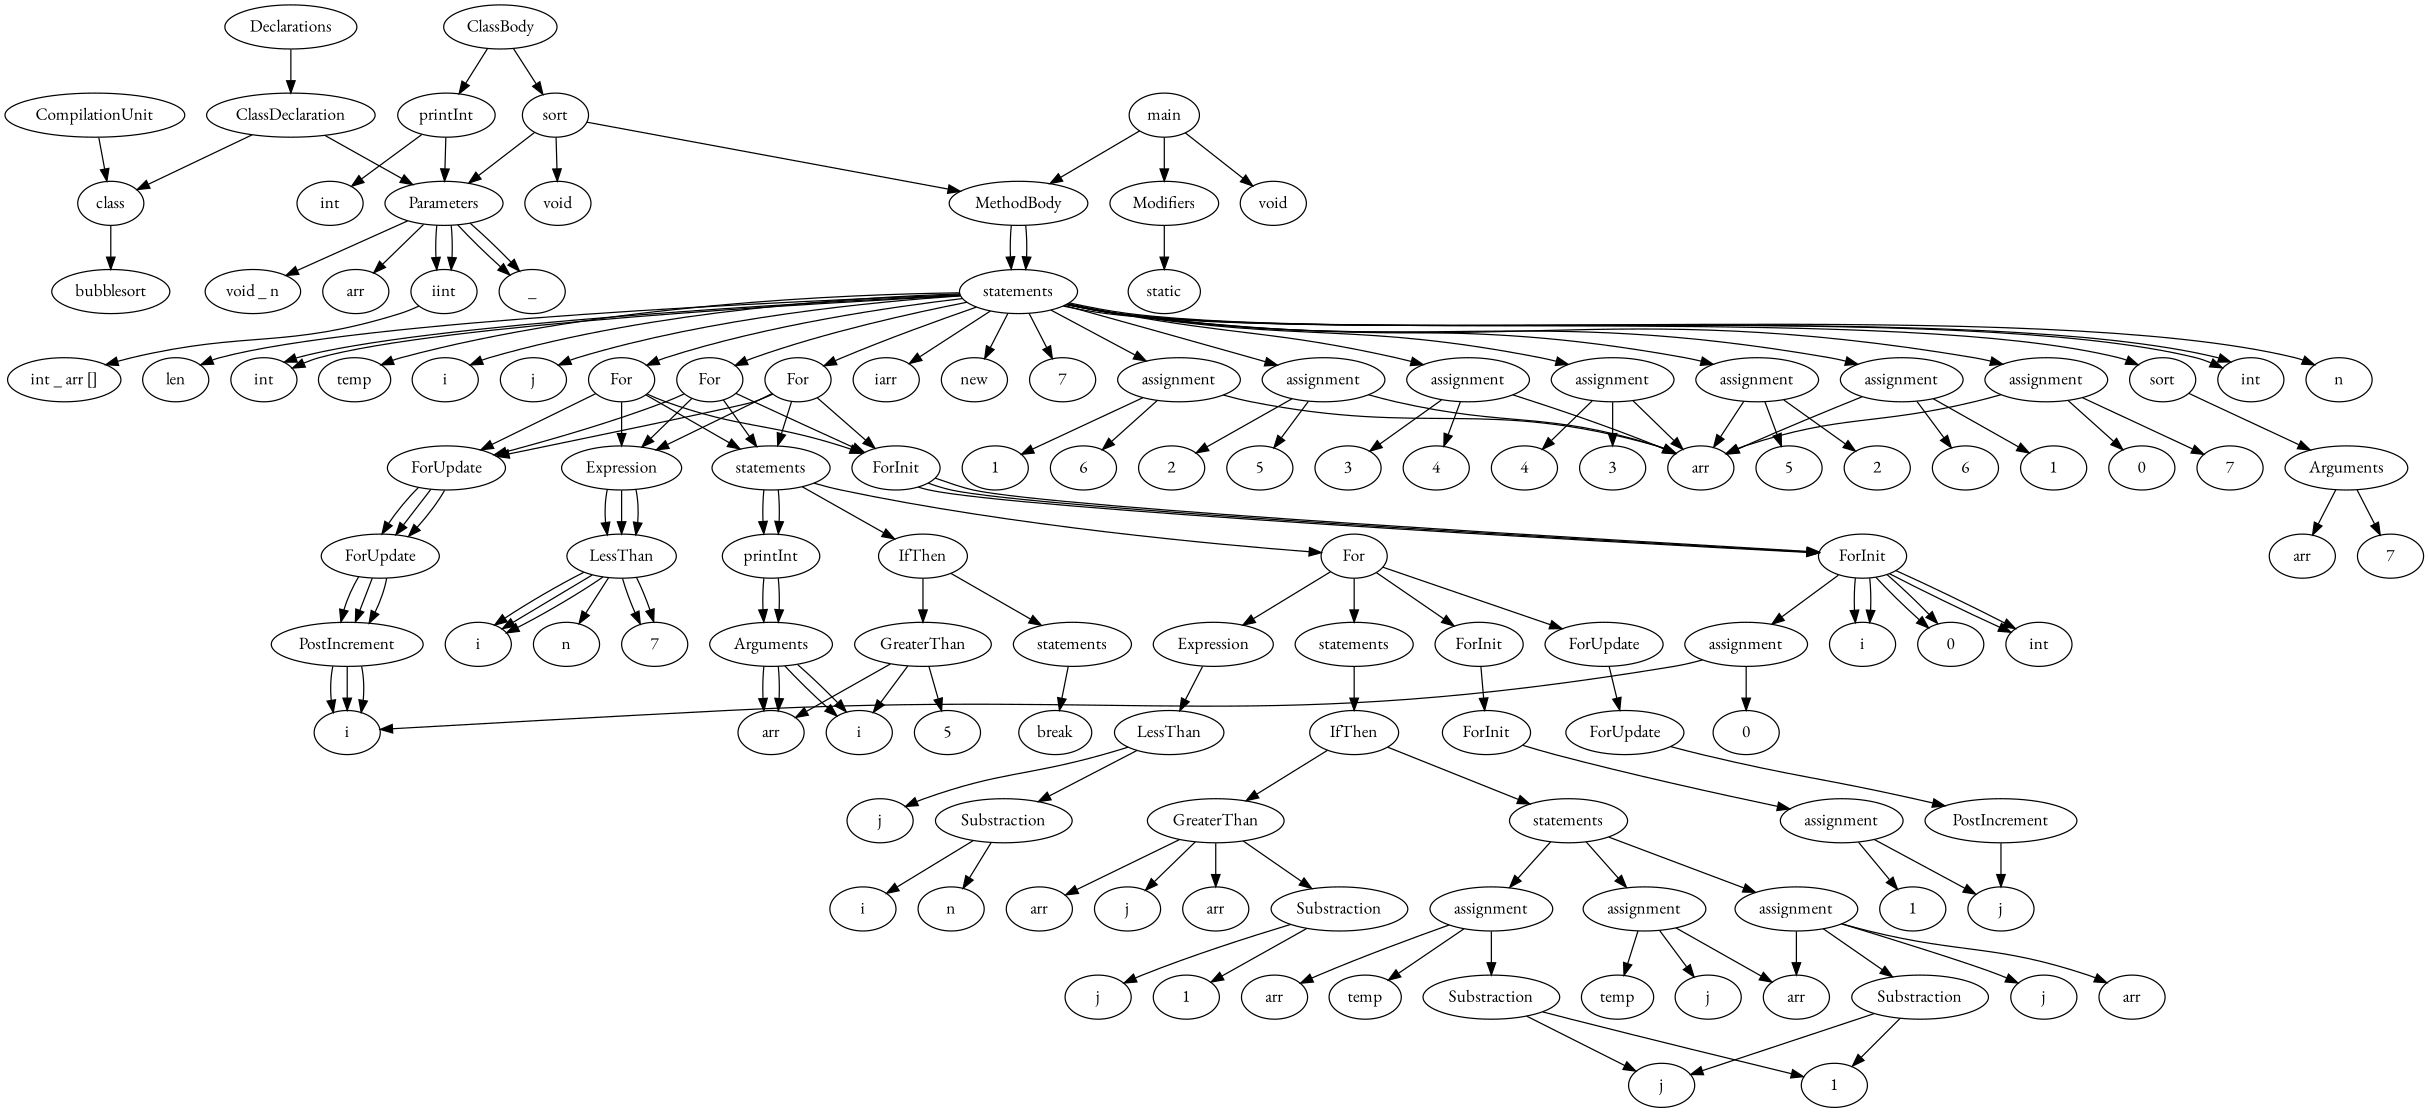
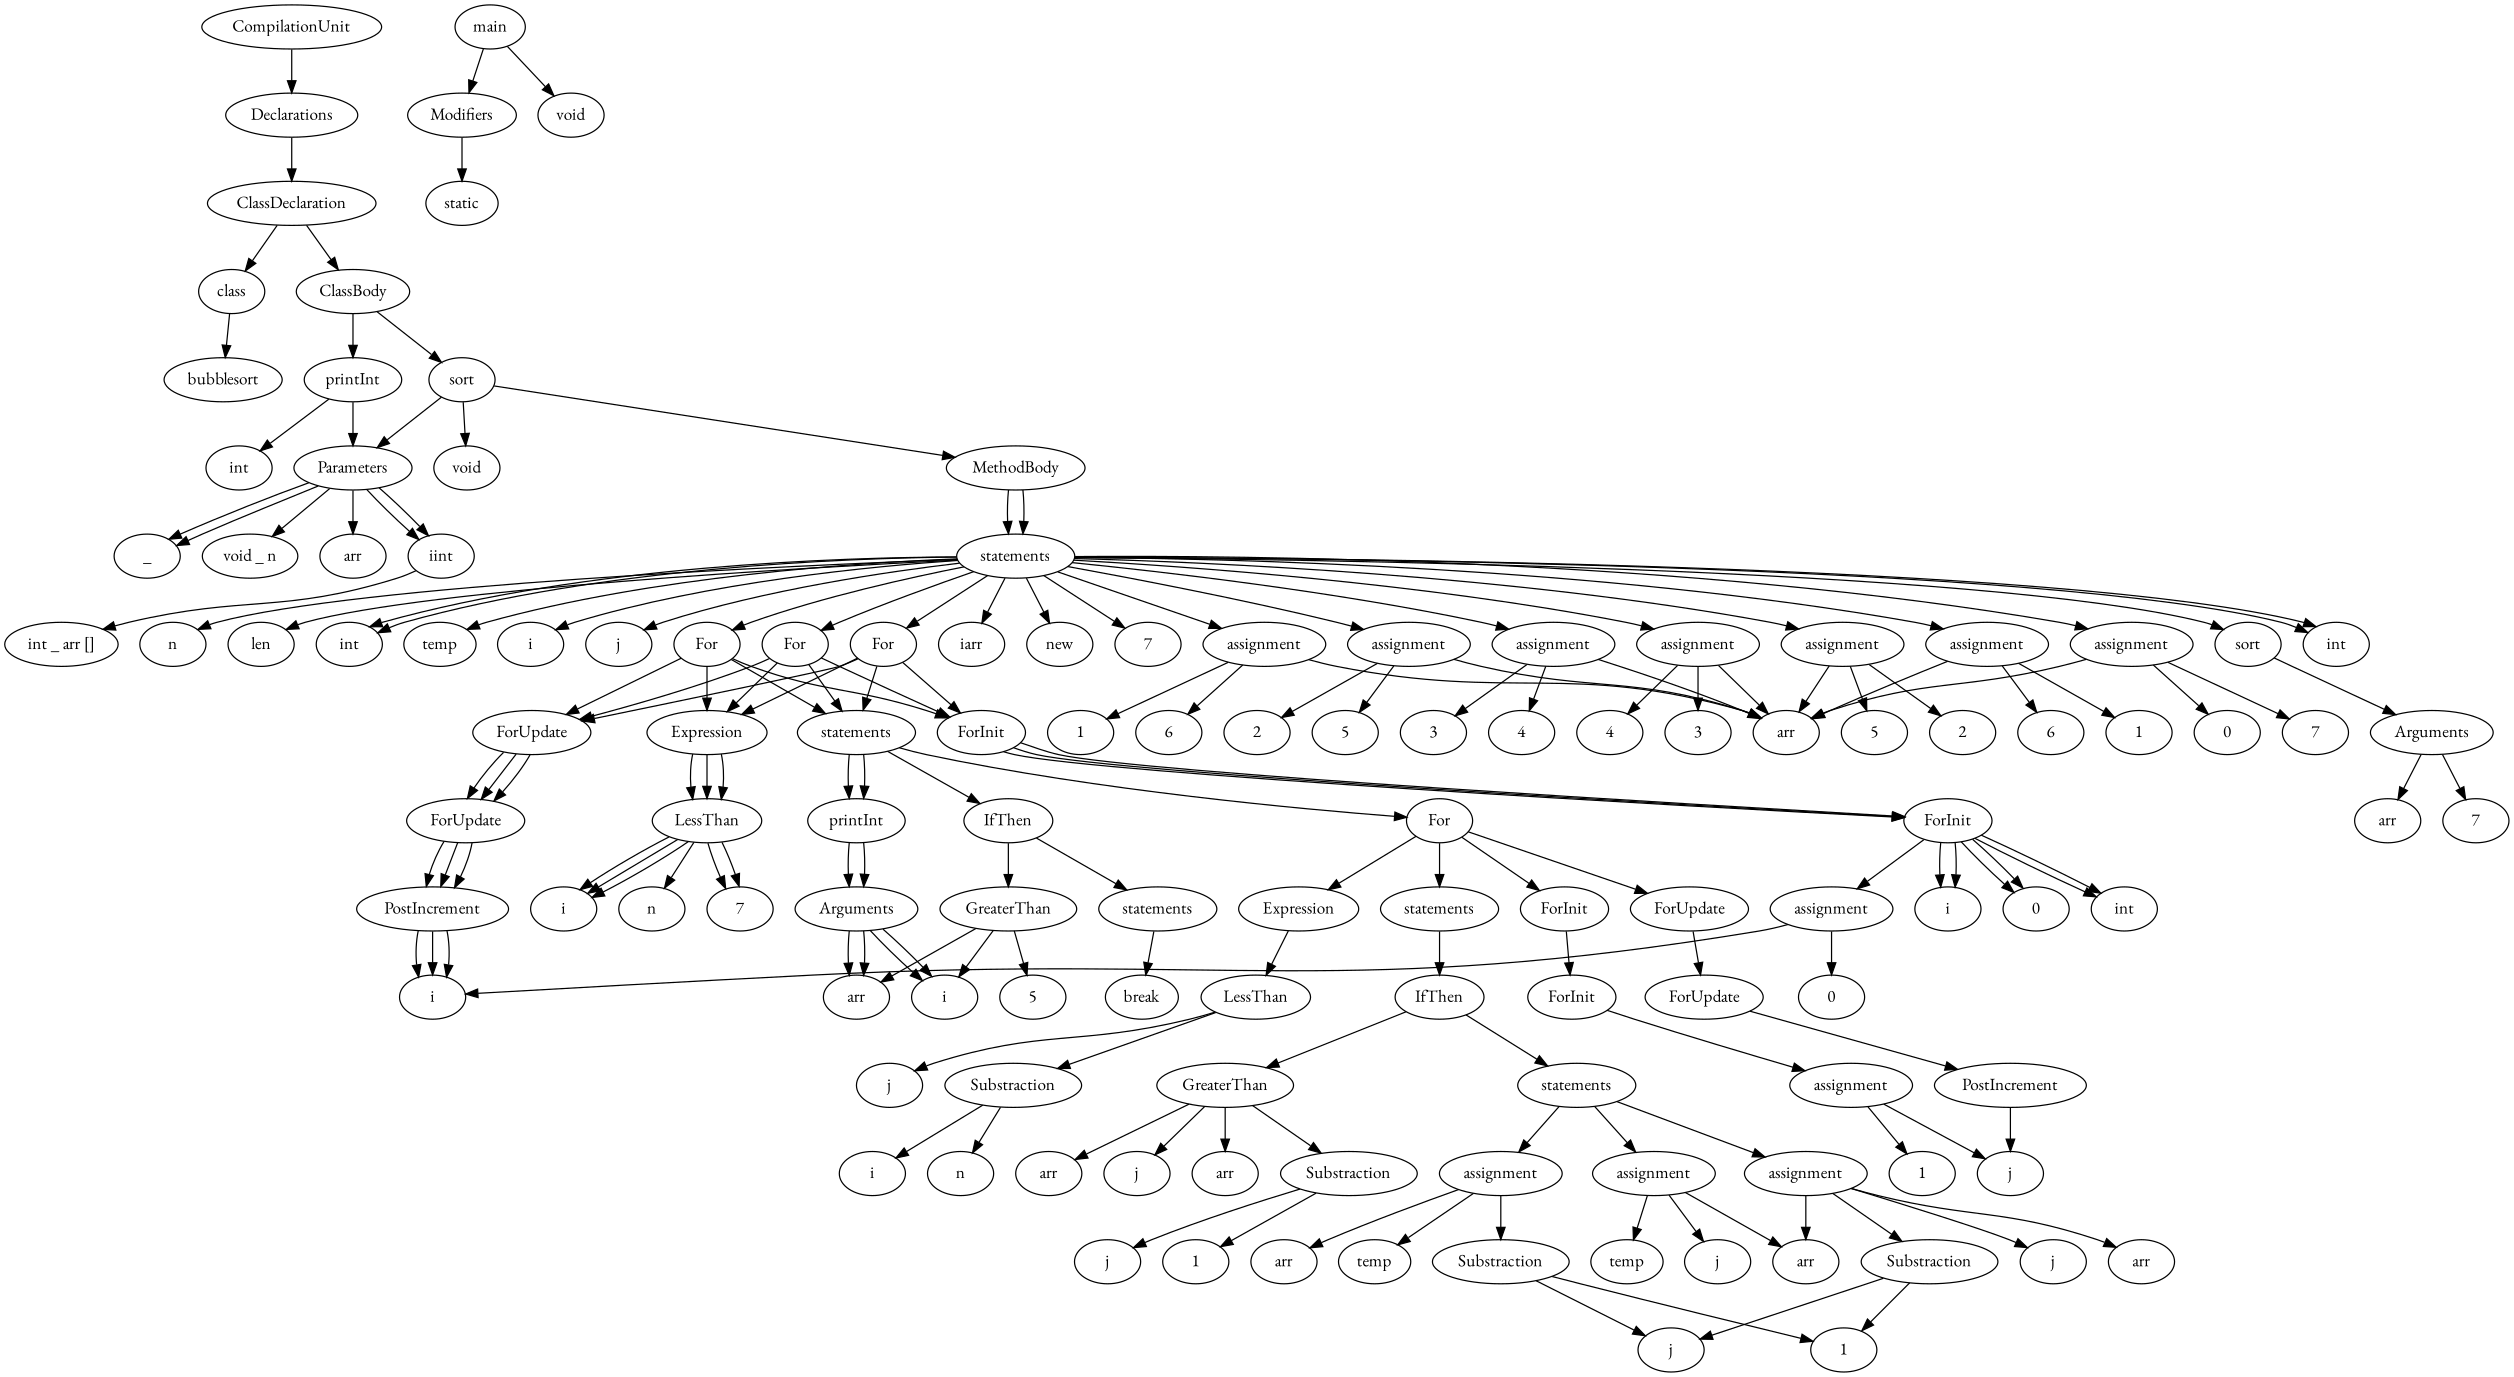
edge "CompilationUnit" -> "class": now "CompilationUnit" -> "Declarations"
edge "main" -> "MethodBody": removed
edge "ClassDeclaration" -> "Parameters": now "ClassDeclaration" -> "ClassBody"
